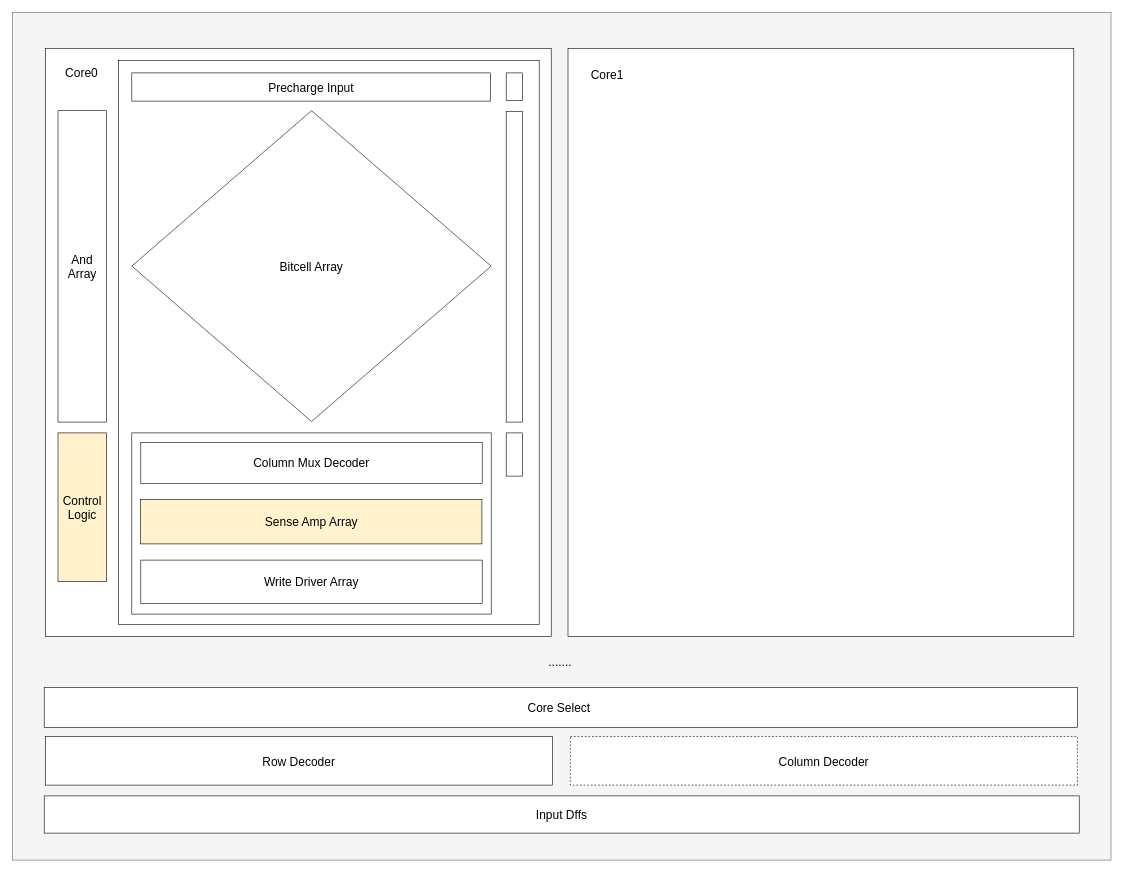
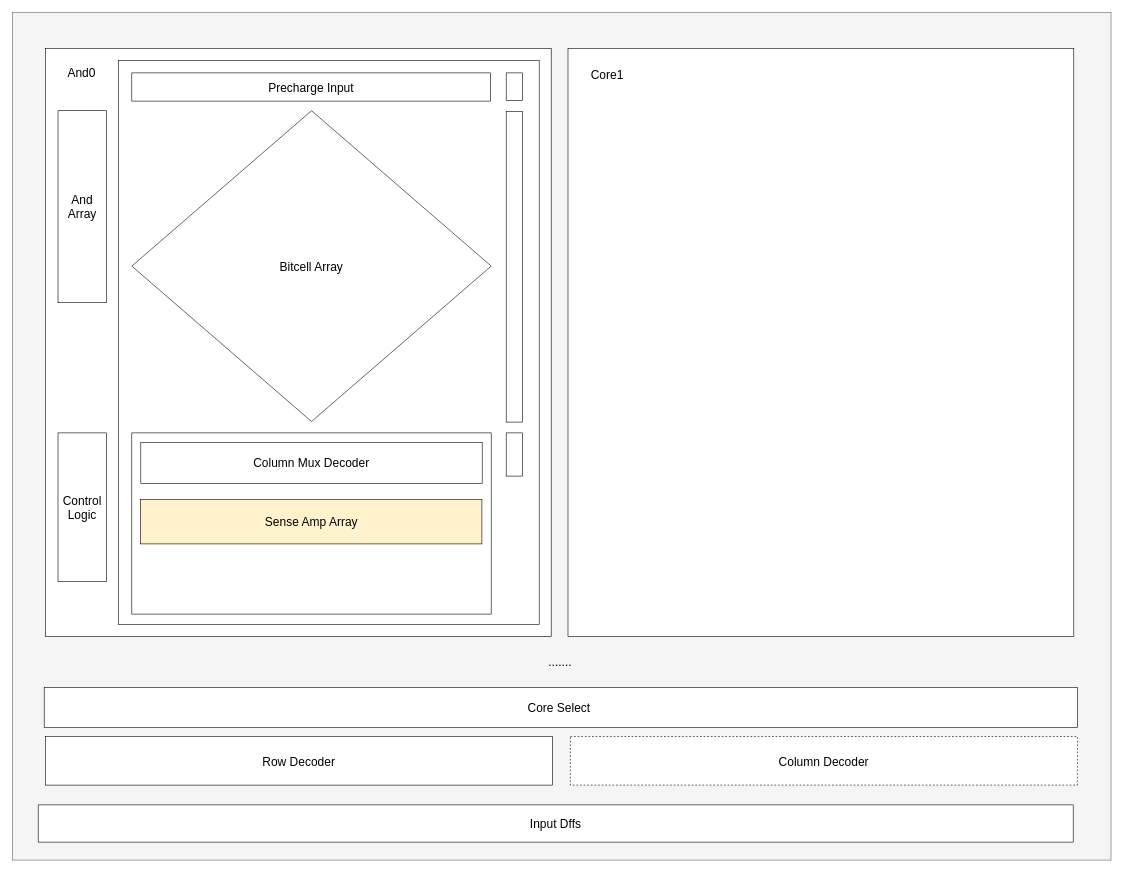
node "Core0": label "Core0" -> "And0"
node "And Array": size 49x311 -> 49x192
node "Control Logic": fillcolor #fff2cc -> #ffffff
node "Write Driver Array": removed
node "Input Dffs": moved (562, 815) -> (556, 824)
